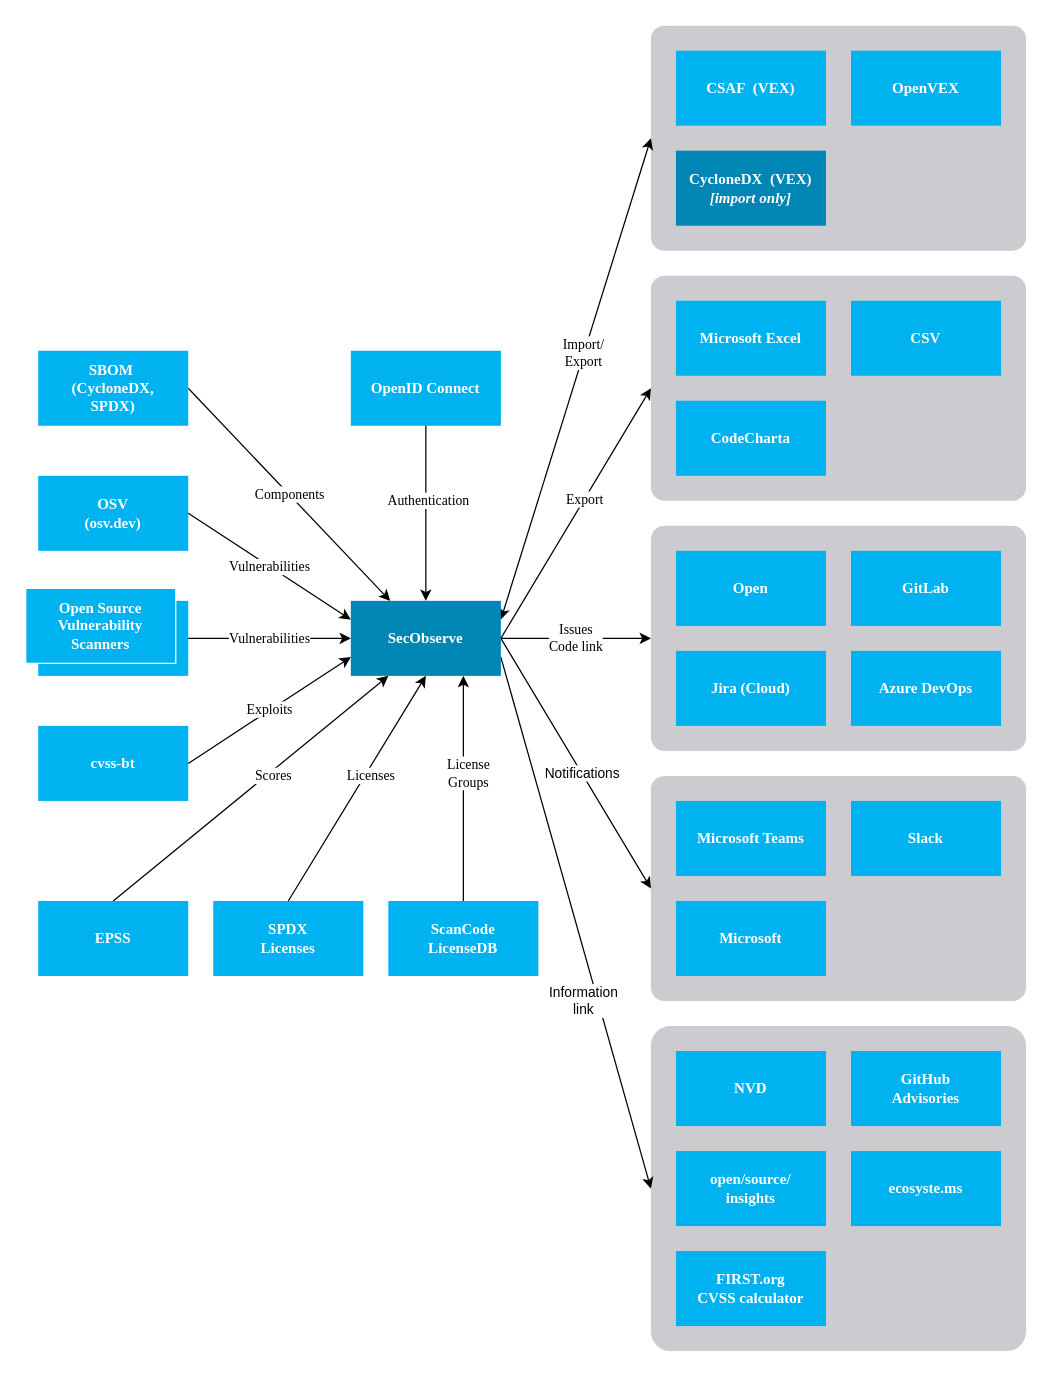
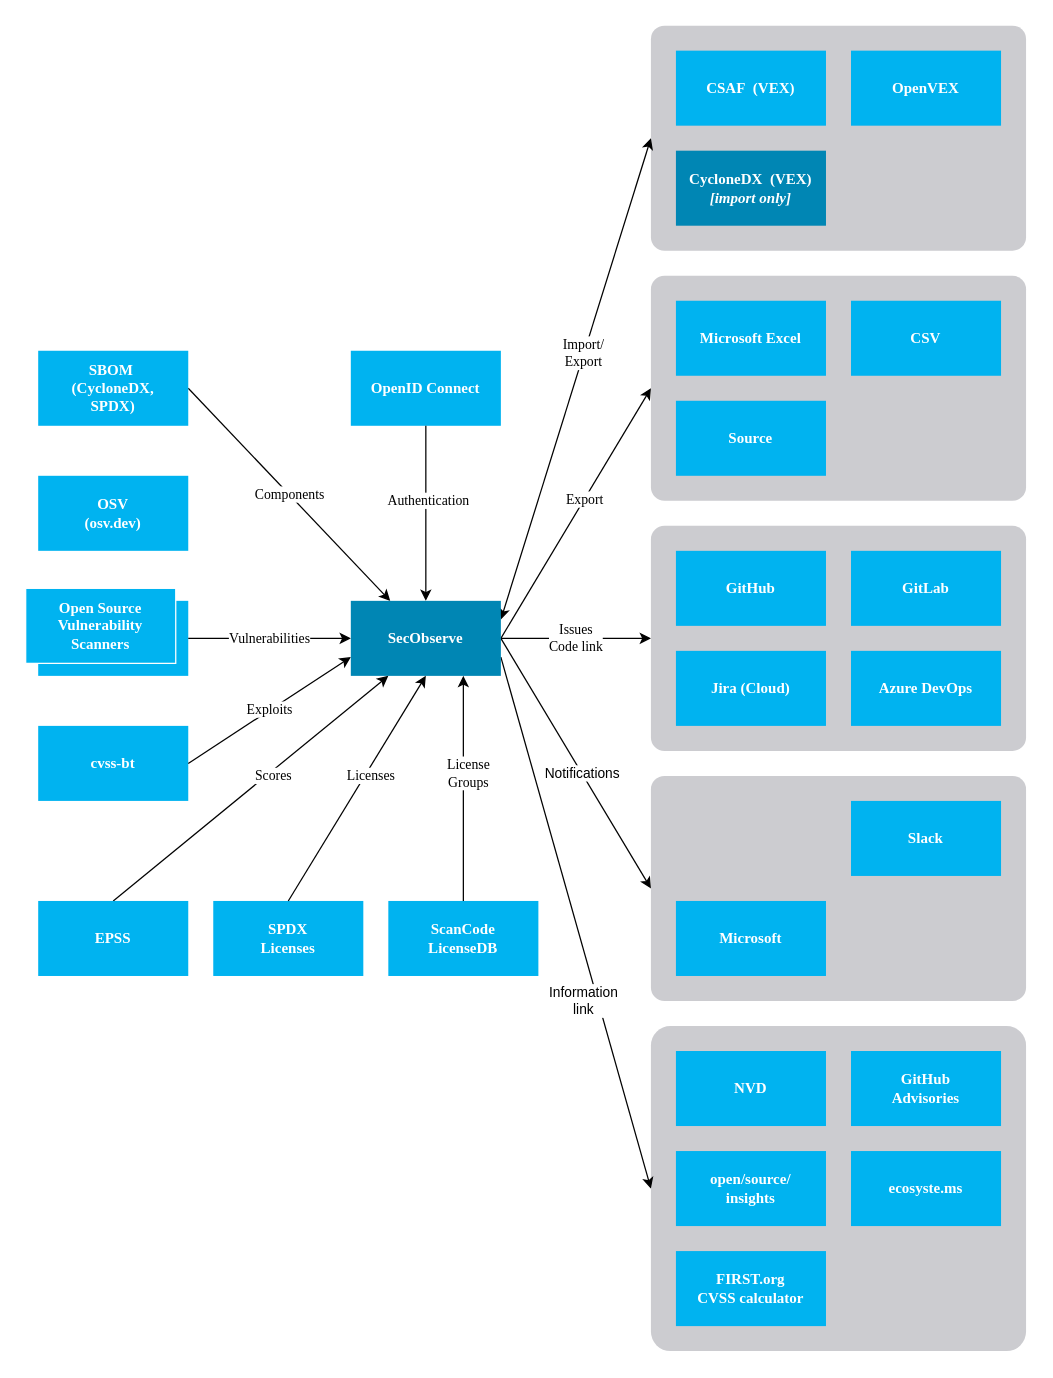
node "CodeCharta": label "CodeCharta" -> "Source"
edge "OSV (osv.dev)" -> "SecObserve": removed, label "Vulnerabilities"
node "Open": label "Open" -> "GitHub"
node "Microsoft Teams": removed
